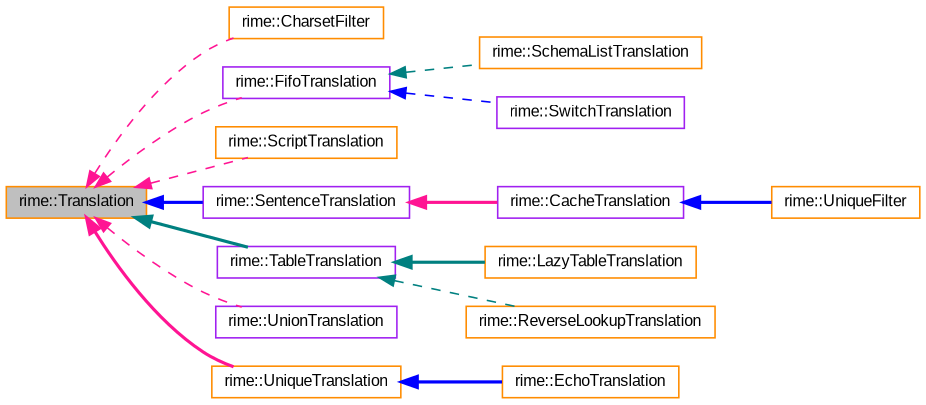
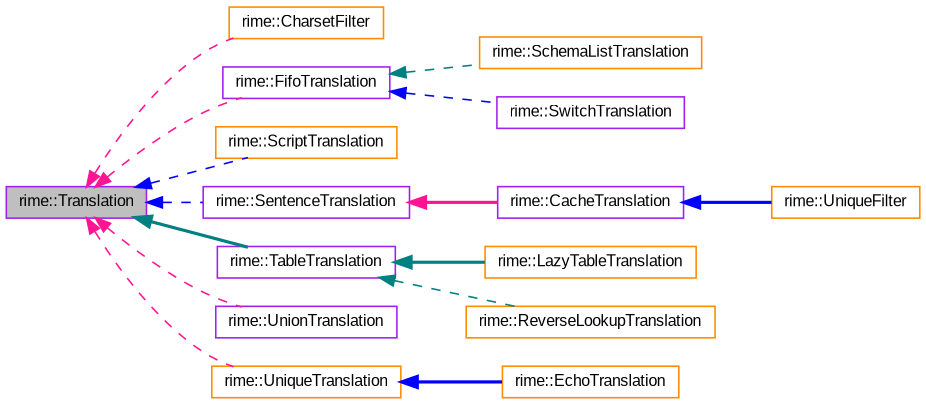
edge "rime::ScriptTranslation" -> "rime::Translation": color deeppink -> blue
node "rime::Translation": color darkorange -> purple
edge "rime::SentenceTranslation" -> "rime::Translation": style bold -> dashed
edge "rime::UniqueTranslation" -> "rime::Translation": style bold -> dashed
